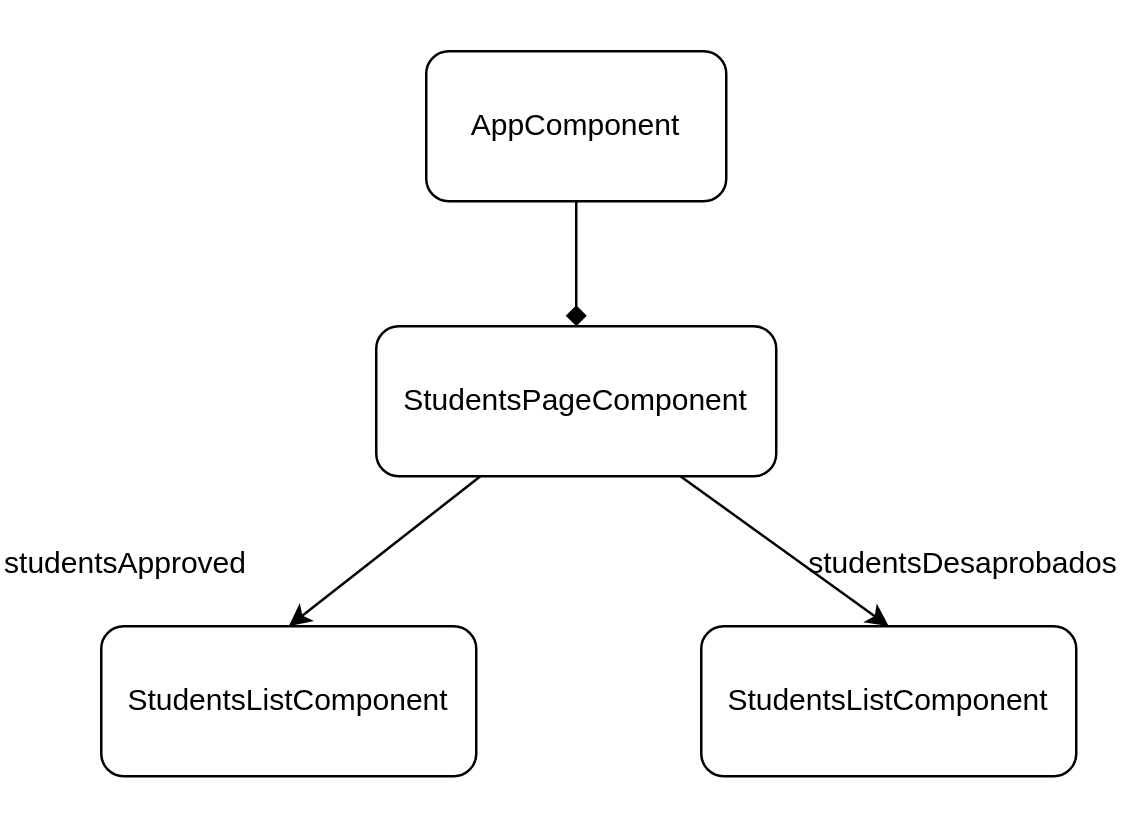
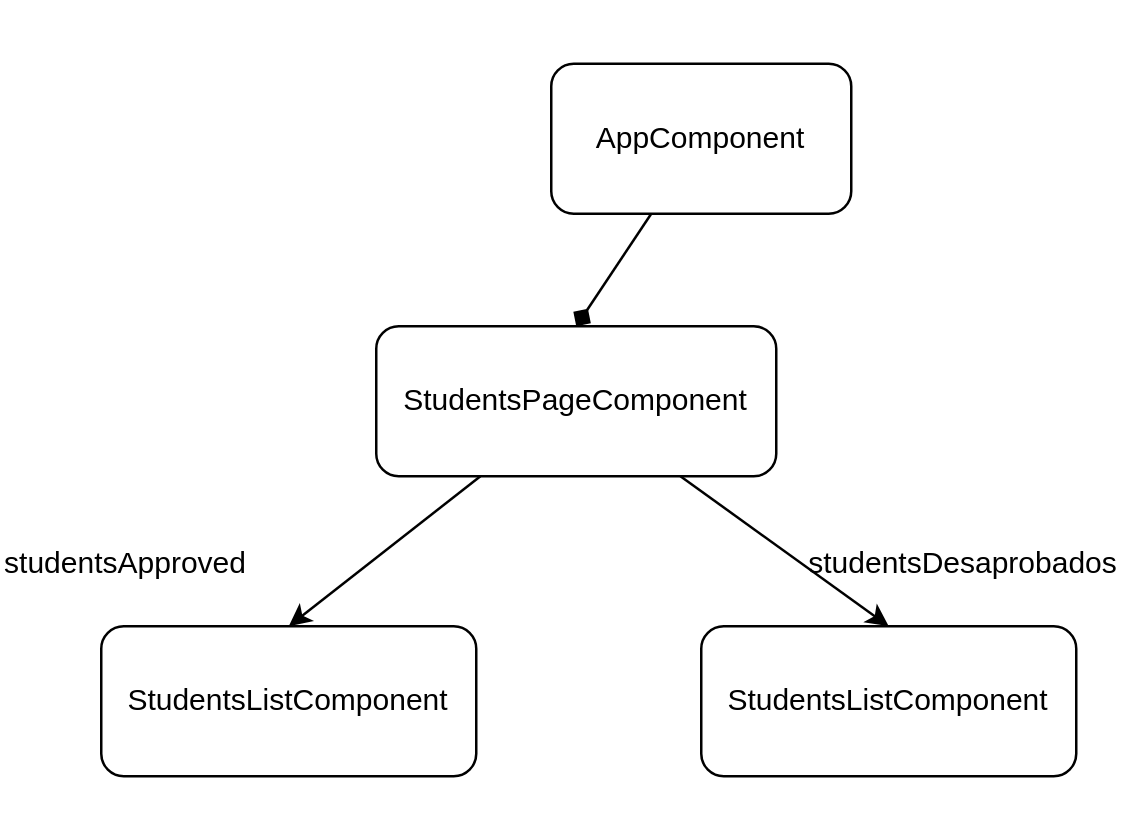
node "AppComponent": moved (576, 126) -> (701, 139)
